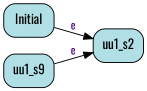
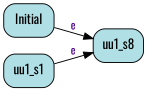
node "uu1_s2": label "uu1_s2" -> "uu1_s8"
node "uu1_s9": label "uu1_s9" -> "uu1_s1"
